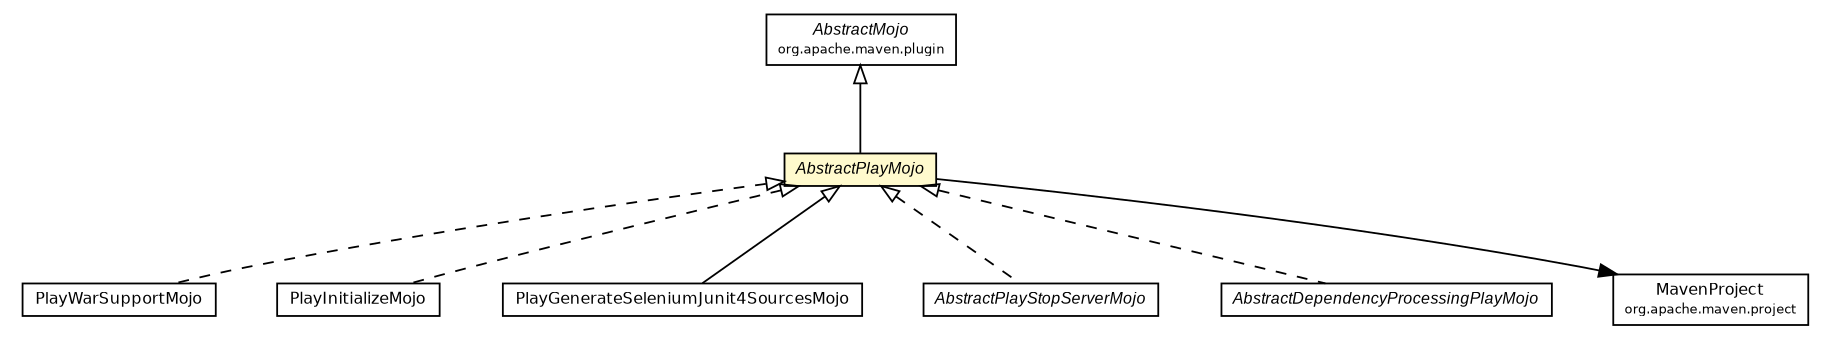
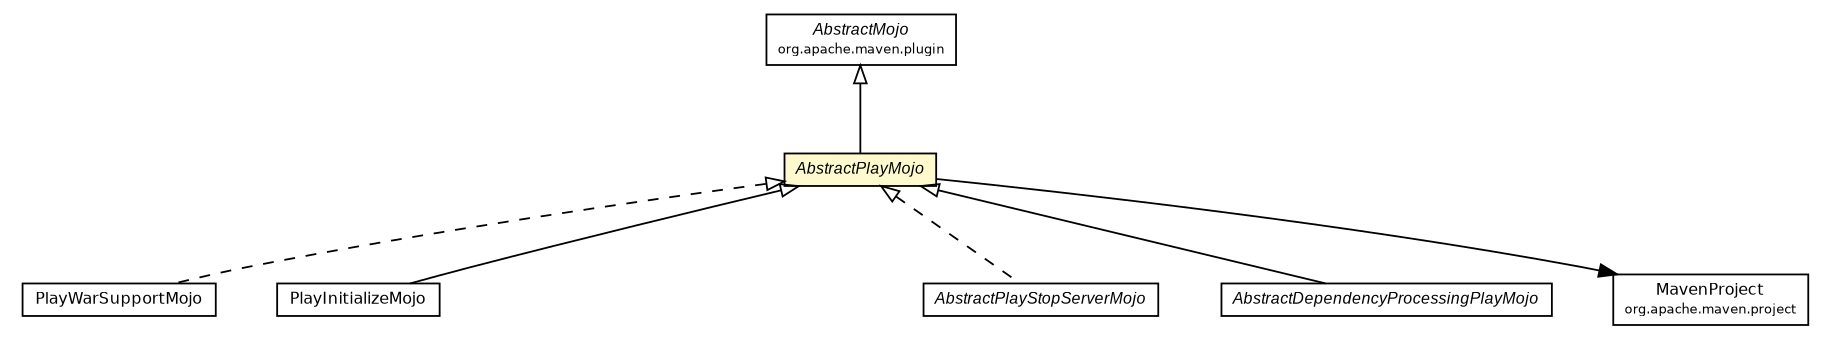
edge "PlayInitializeMojo" -> "AbstractPlayMojo": style dashed -> solid
edge "AbstractDependencyProcessingPlayMojo" -> "AbstractPlayMojo": style dashed -> solid
node "PlayGenerateSeleniumJunit4SourcesMojo": removed
